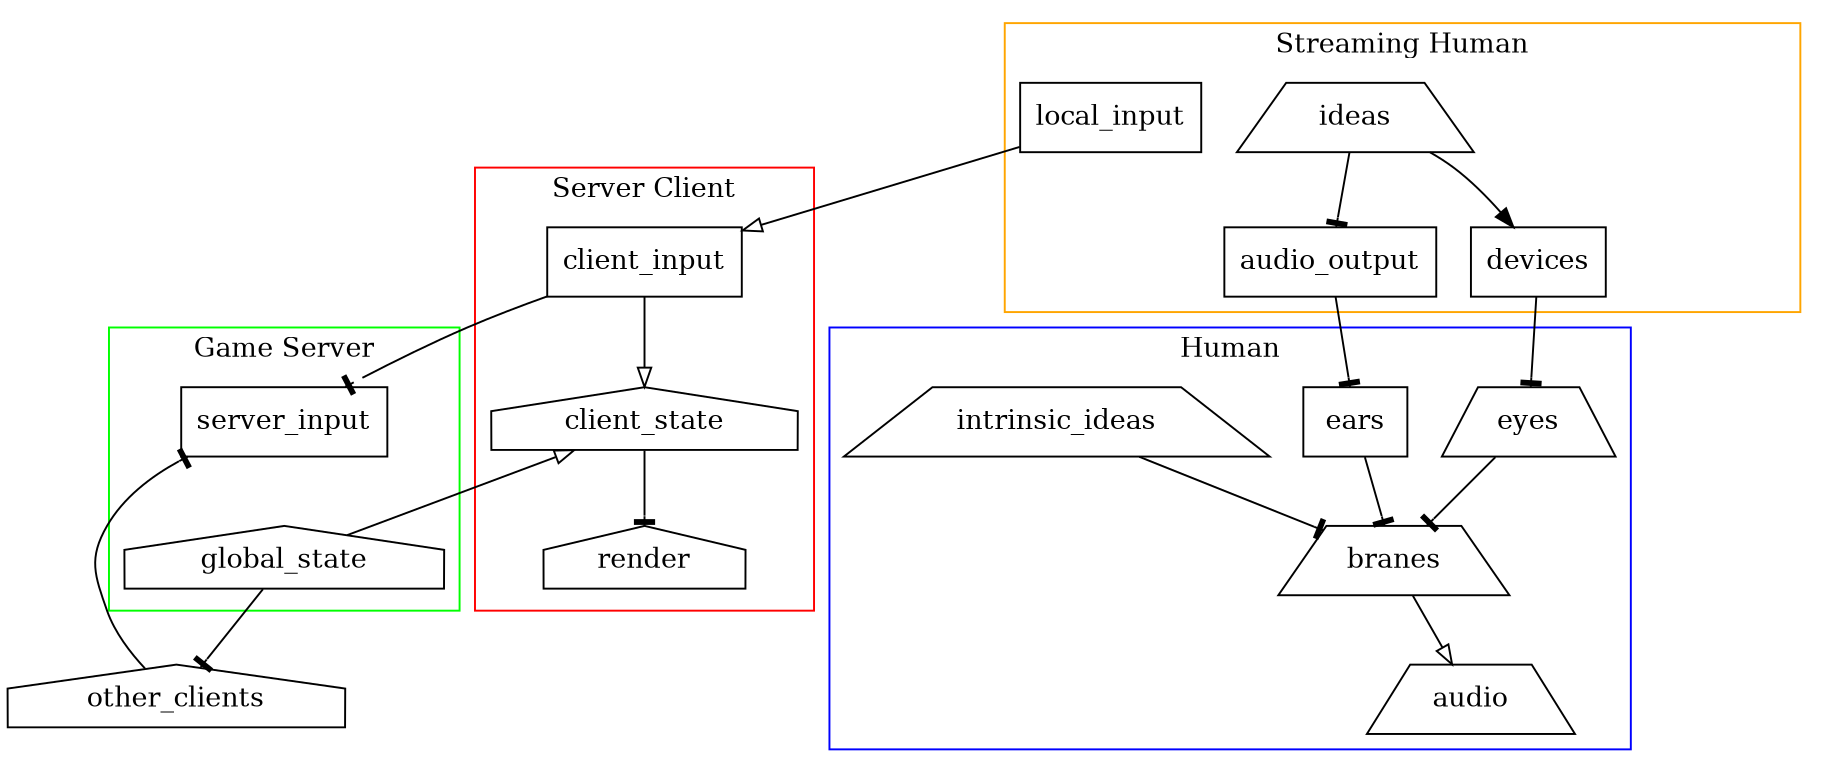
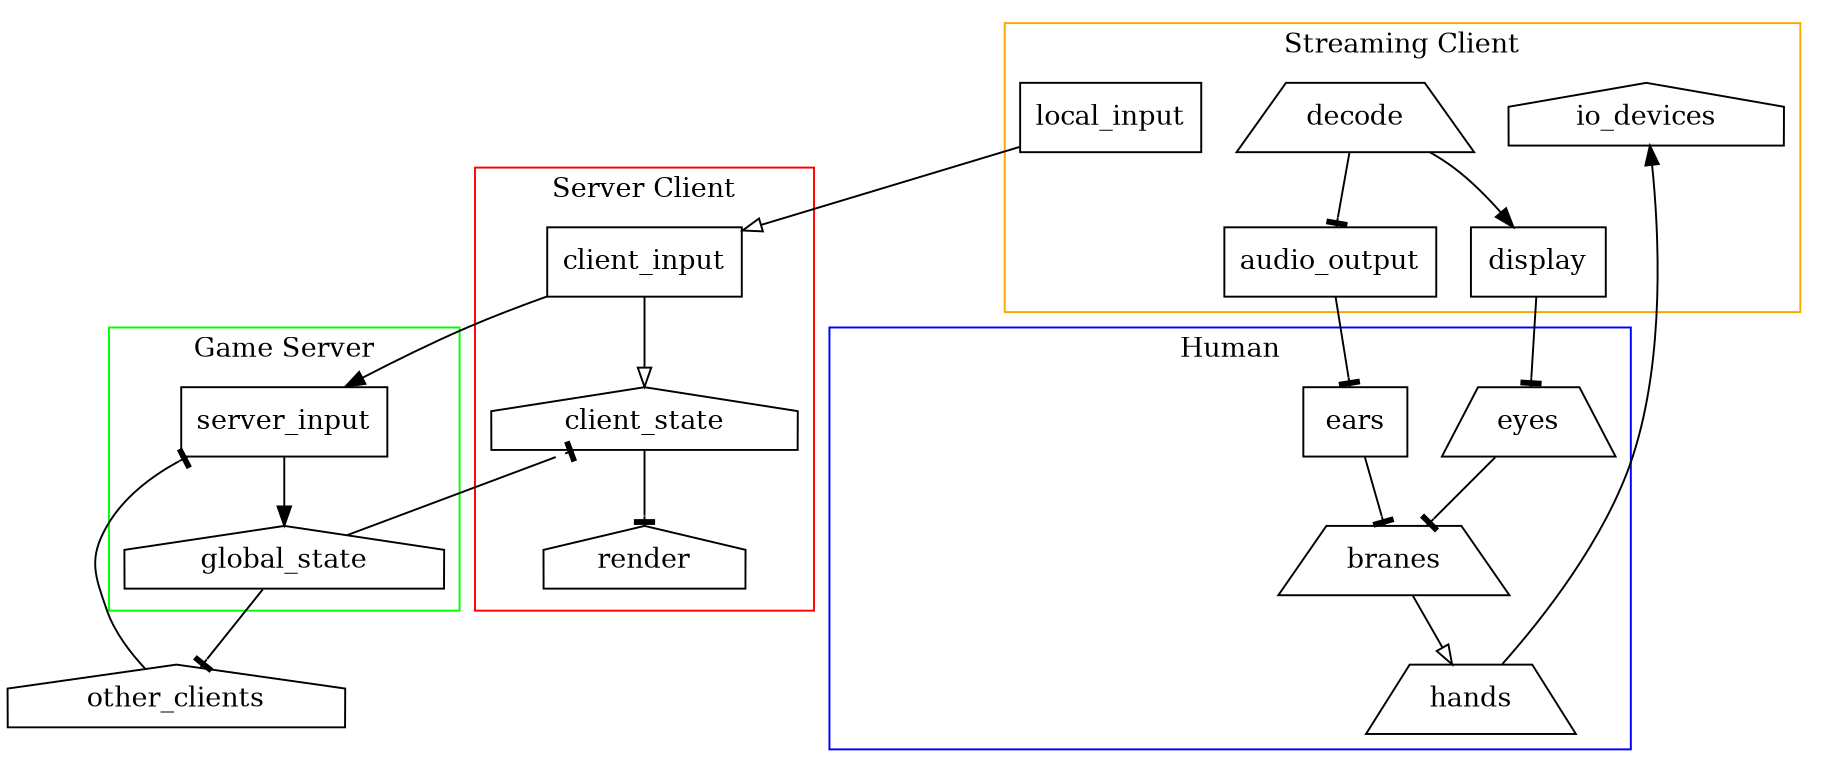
cluster "Streaming Human": label "Streaming Human" -> "Streaming Client"
node "ideas": label "ideas" -> "decode"
node "io_devices": added
node "devices": label "devices" -> "display"
edge "client_input" -> "server_input": arrowhead tee -> normal
node "intrinsic_ideas": removed
edge "server_input" -> "global_state": added
edge "global_state" -> "client_state": arrowhead onormal -> tee
node "audio": label "audio" -> "hands"
